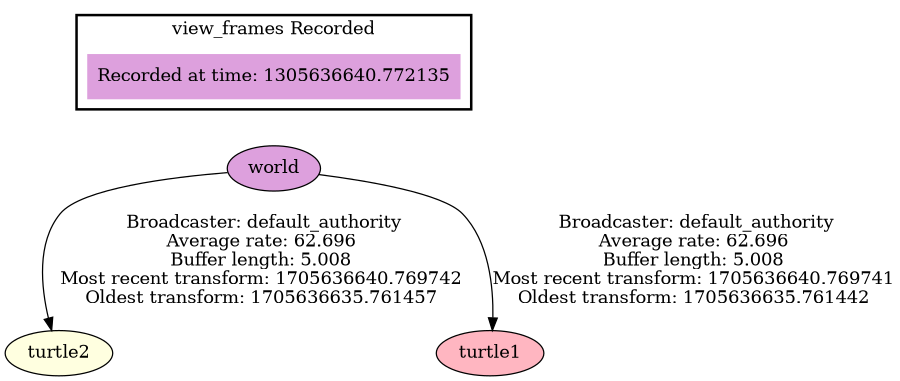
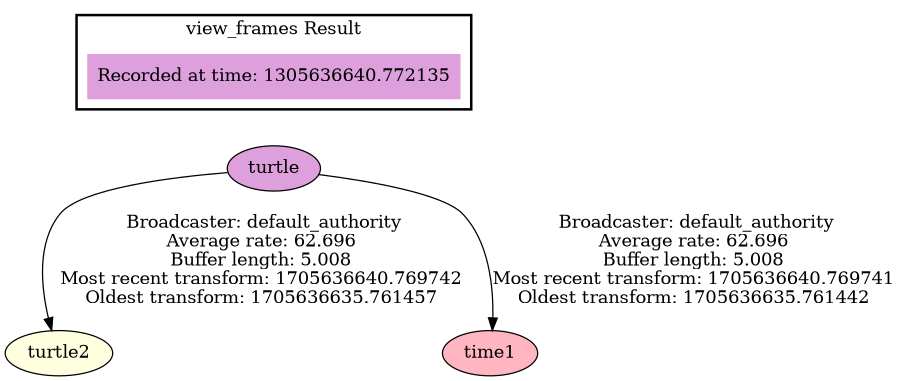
cluster "view_frames Recorded": label "view_frames Recorded" -> "view_frames Result"
node "world": label "world" -> "turtle"
node "turtle1": label "turtle1" -> "time1"
